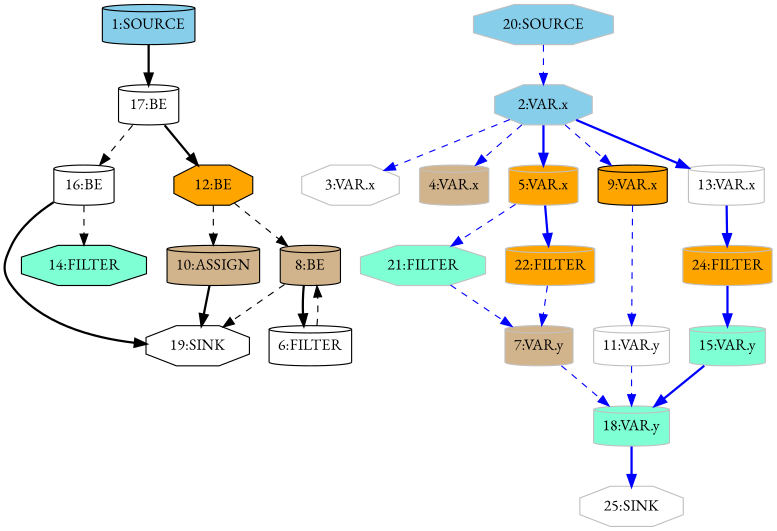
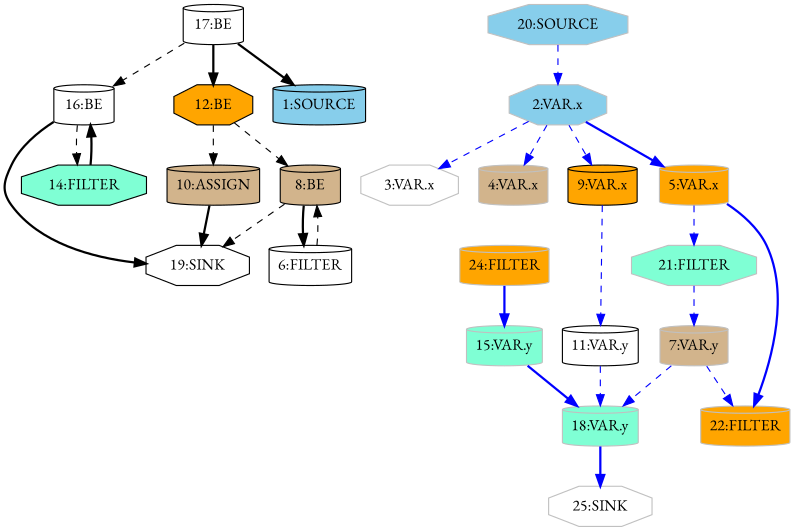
edge "1:SOURCE" -> "17:BE": reversed
edge "14:FILTER" -> "16:BE": added
node "13:VAR.x": removed
edge "22:FILTER" -> "7:VAR.y": reversed
node "11:VAR.y": color grey -> black
